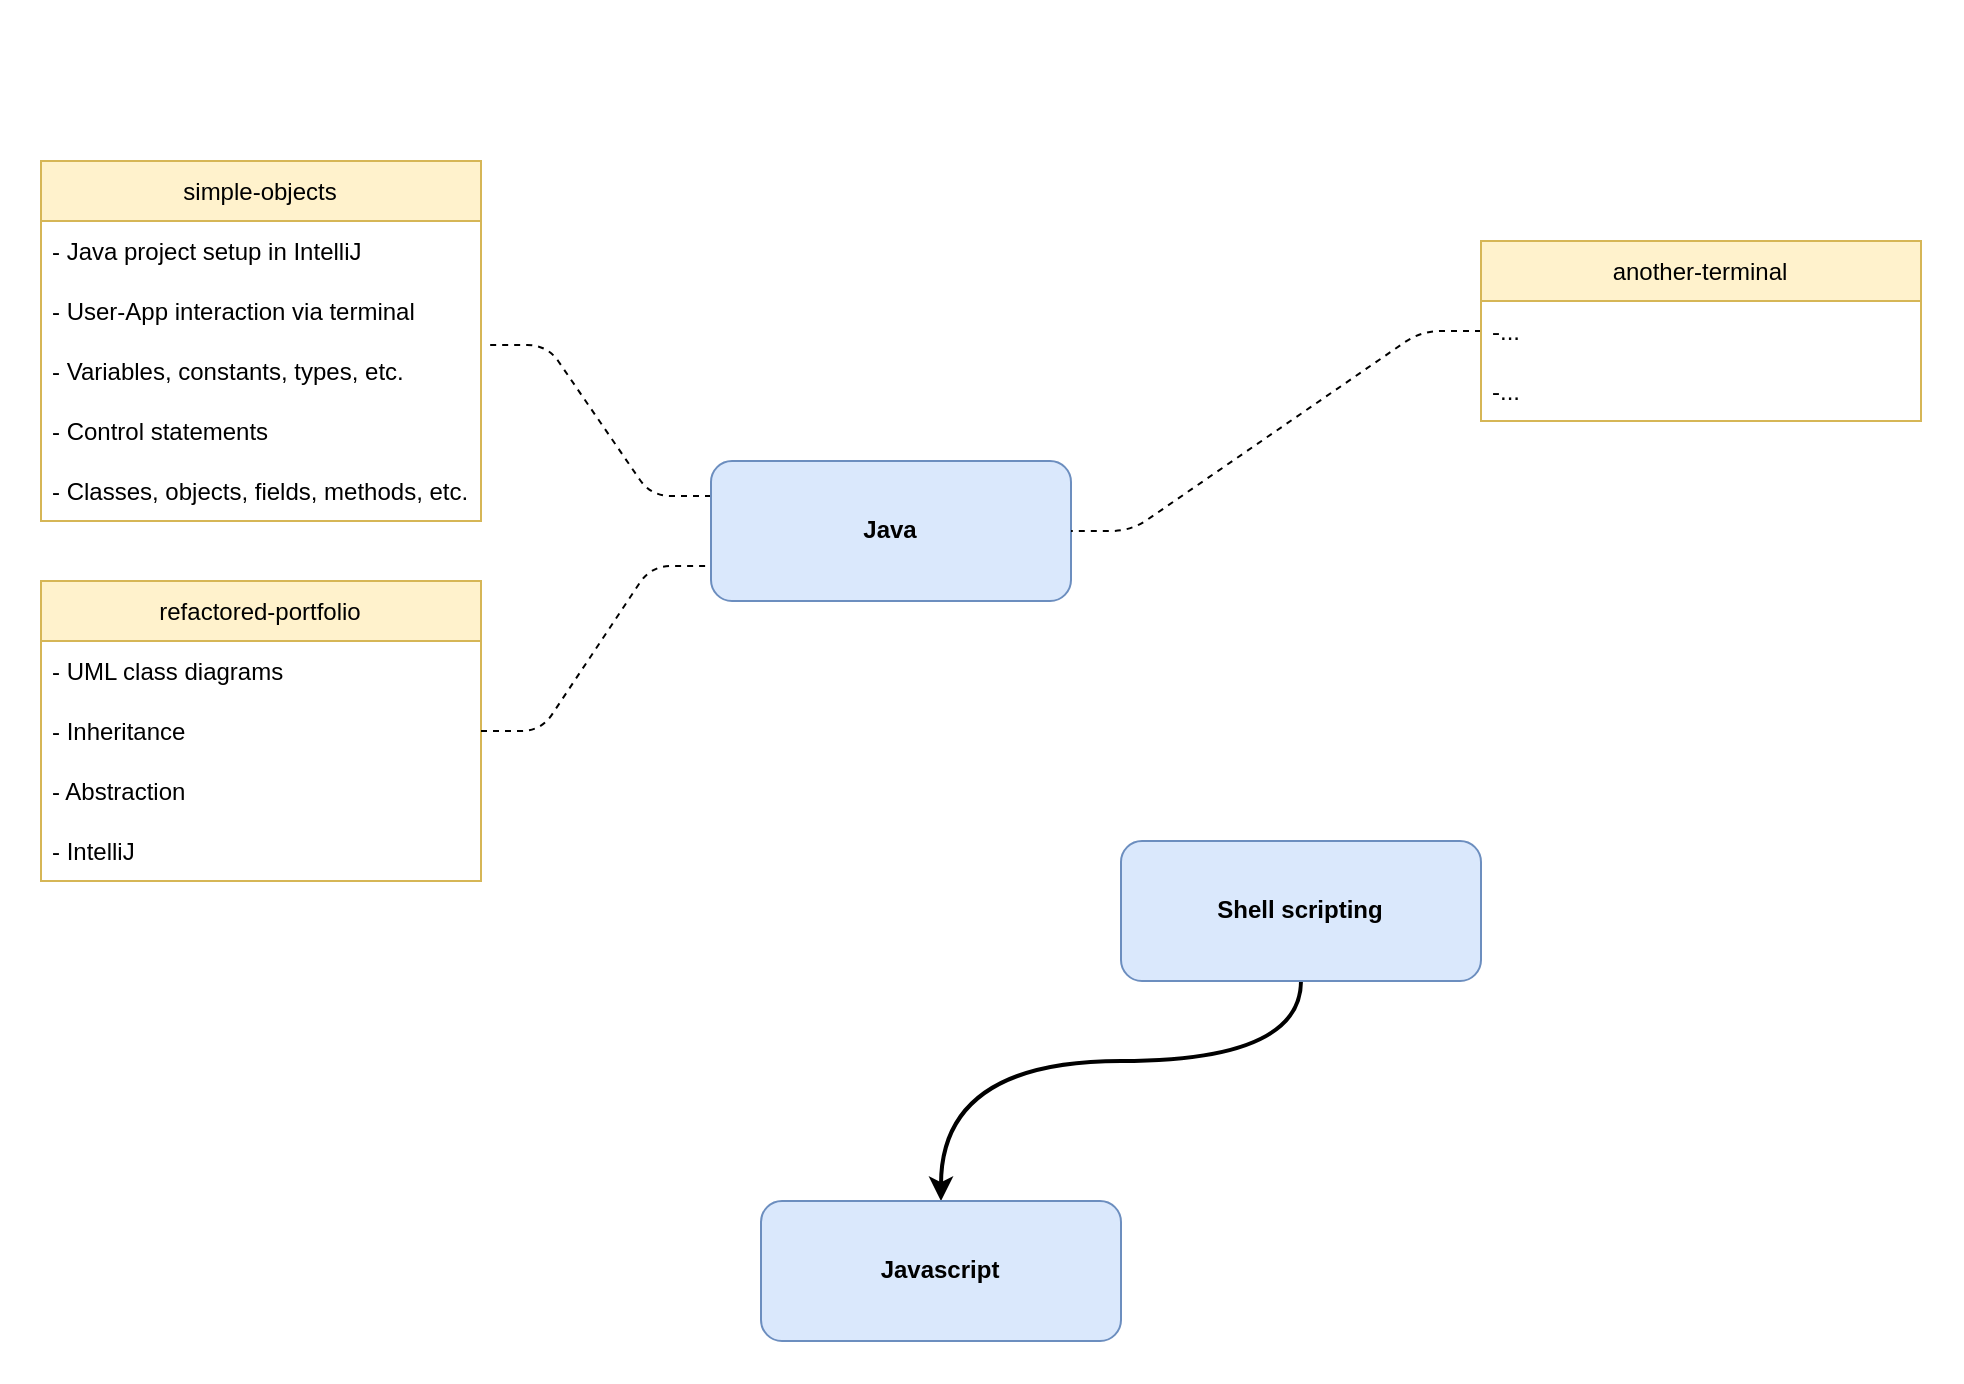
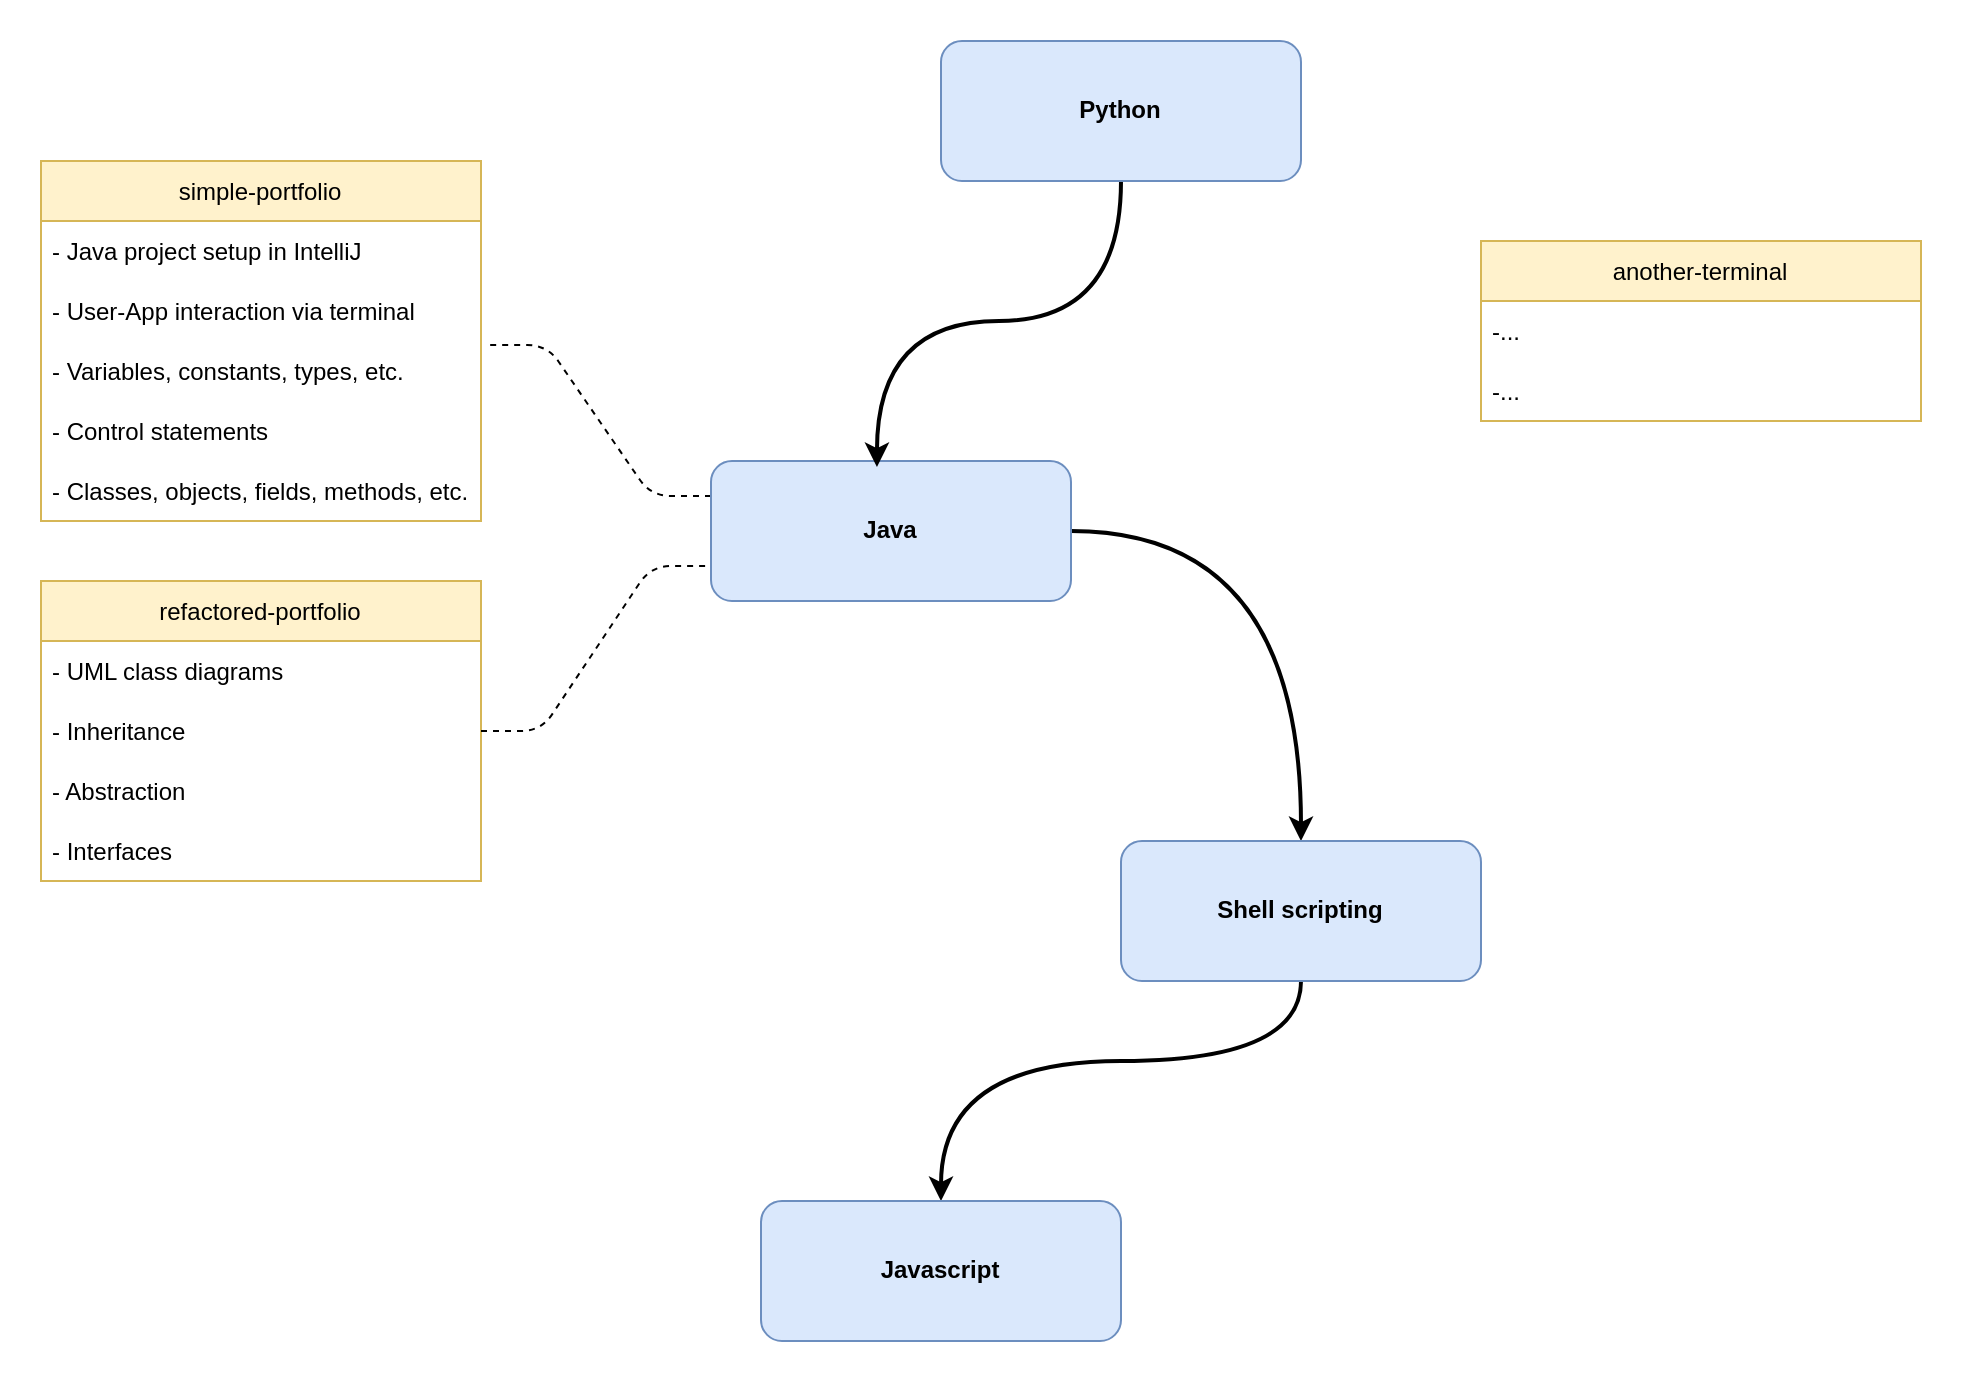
node "Python": added
node "simple-objects": label "simple-objects" -> "simple-portfolio"
edge "Python" -> "Java": added
edge "another-terminal" -- "Java": removed
edge "Java" -> "Shell scripting": added
node "- IntelliJ": label "- IntelliJ" -> "- Interfaces"
